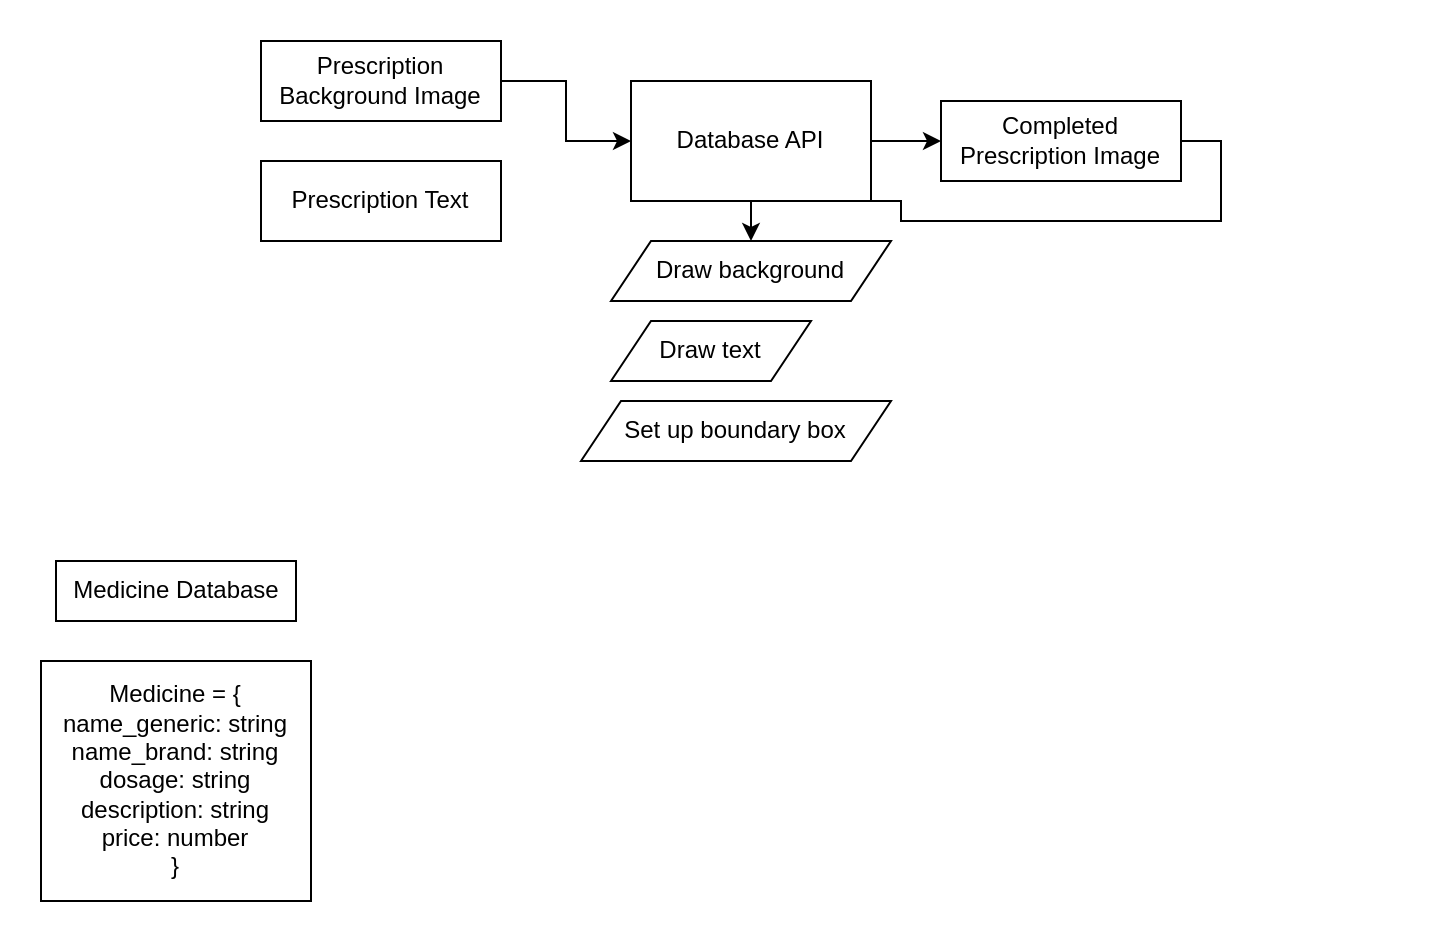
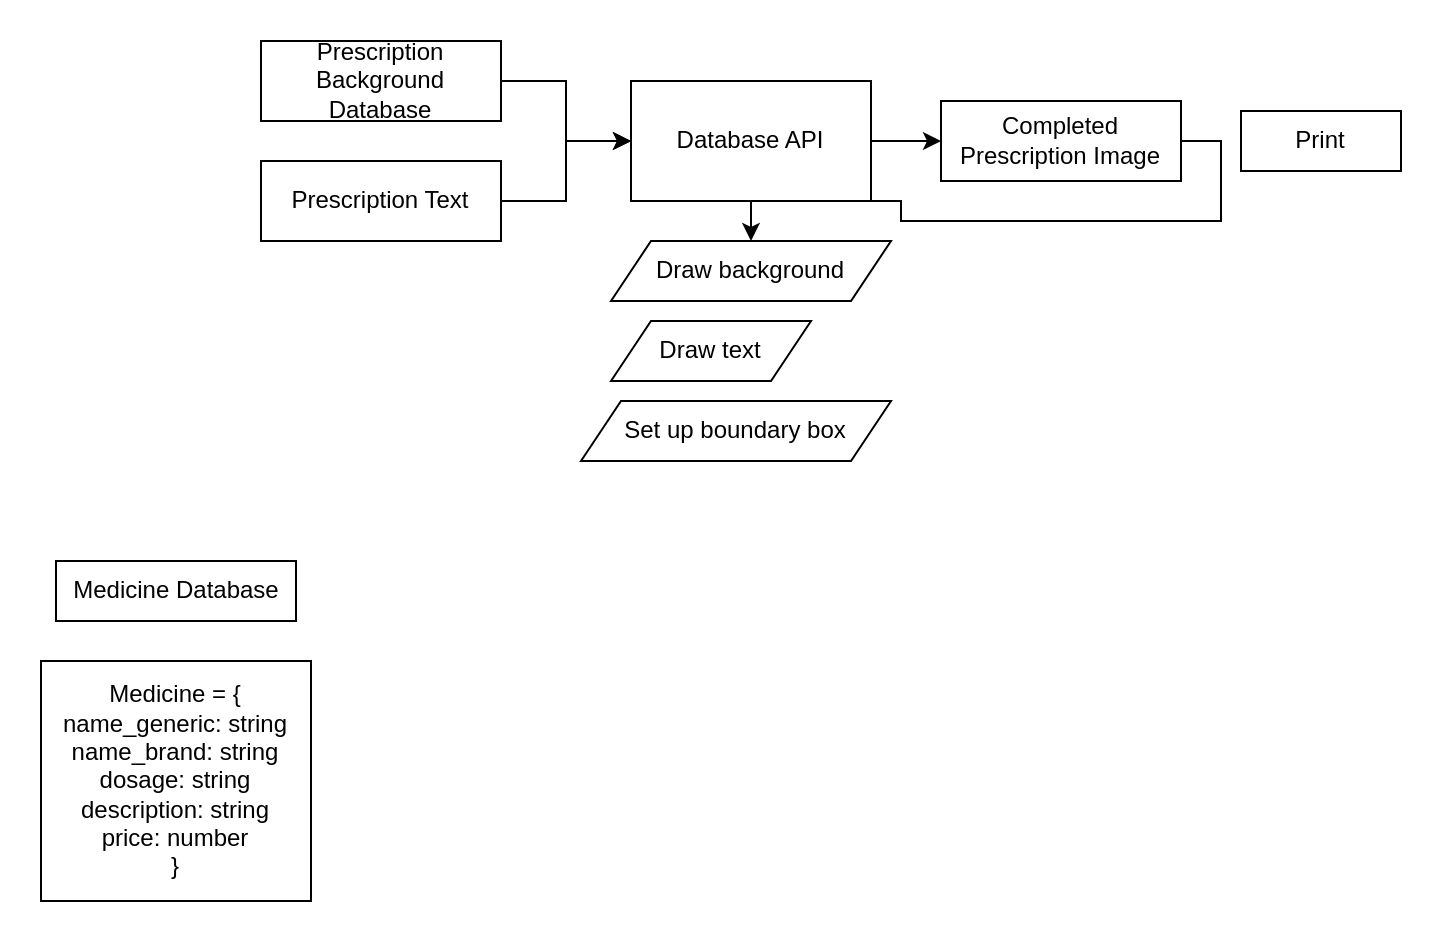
node "Prescription Background Image": label "Prescription Background Image" -> "Prescription Background Database"
node "Print": added
edge "Prescription Text" -> "Database API": added
